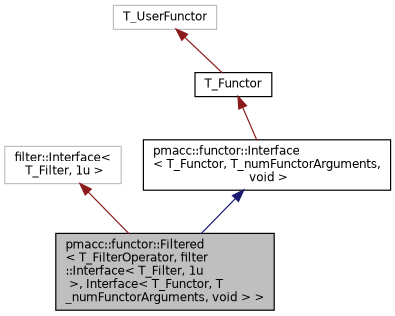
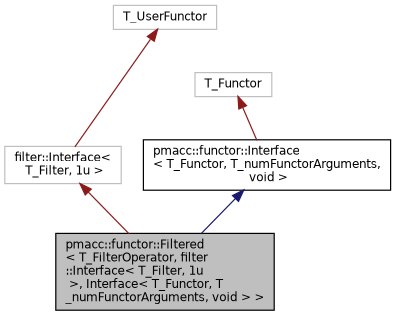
edge "T_Functor" -> "T_UserFunctor": now "filter::Interface< T_Filter, 1u >" -> "T_UserFunctor"
node "T_Functor": color black -> grey75
